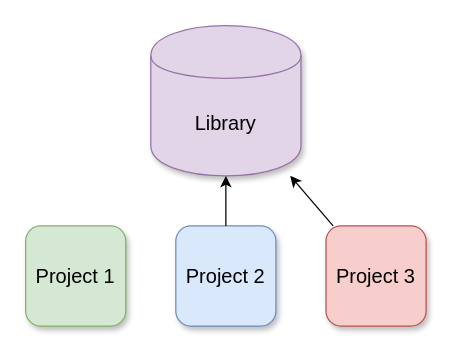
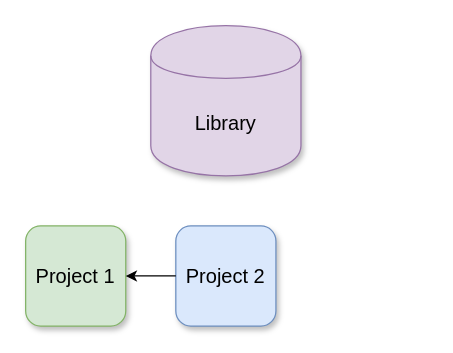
edge "Project 3" -> "Library": removed
edge "Project 2" -> "Library": now "Project 2" -> "Project 1"
node "Project 3": removed
